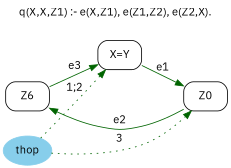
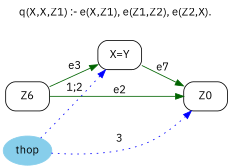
edge "X=Y" -> "Z0": label "e1" -> "e7"
edge "thop" -> "X=Y": color darkgreen -> blue
edge "Z0" -> "Z6": reversed
edge "thop" -> "Z0": color darkgreen -> blue
